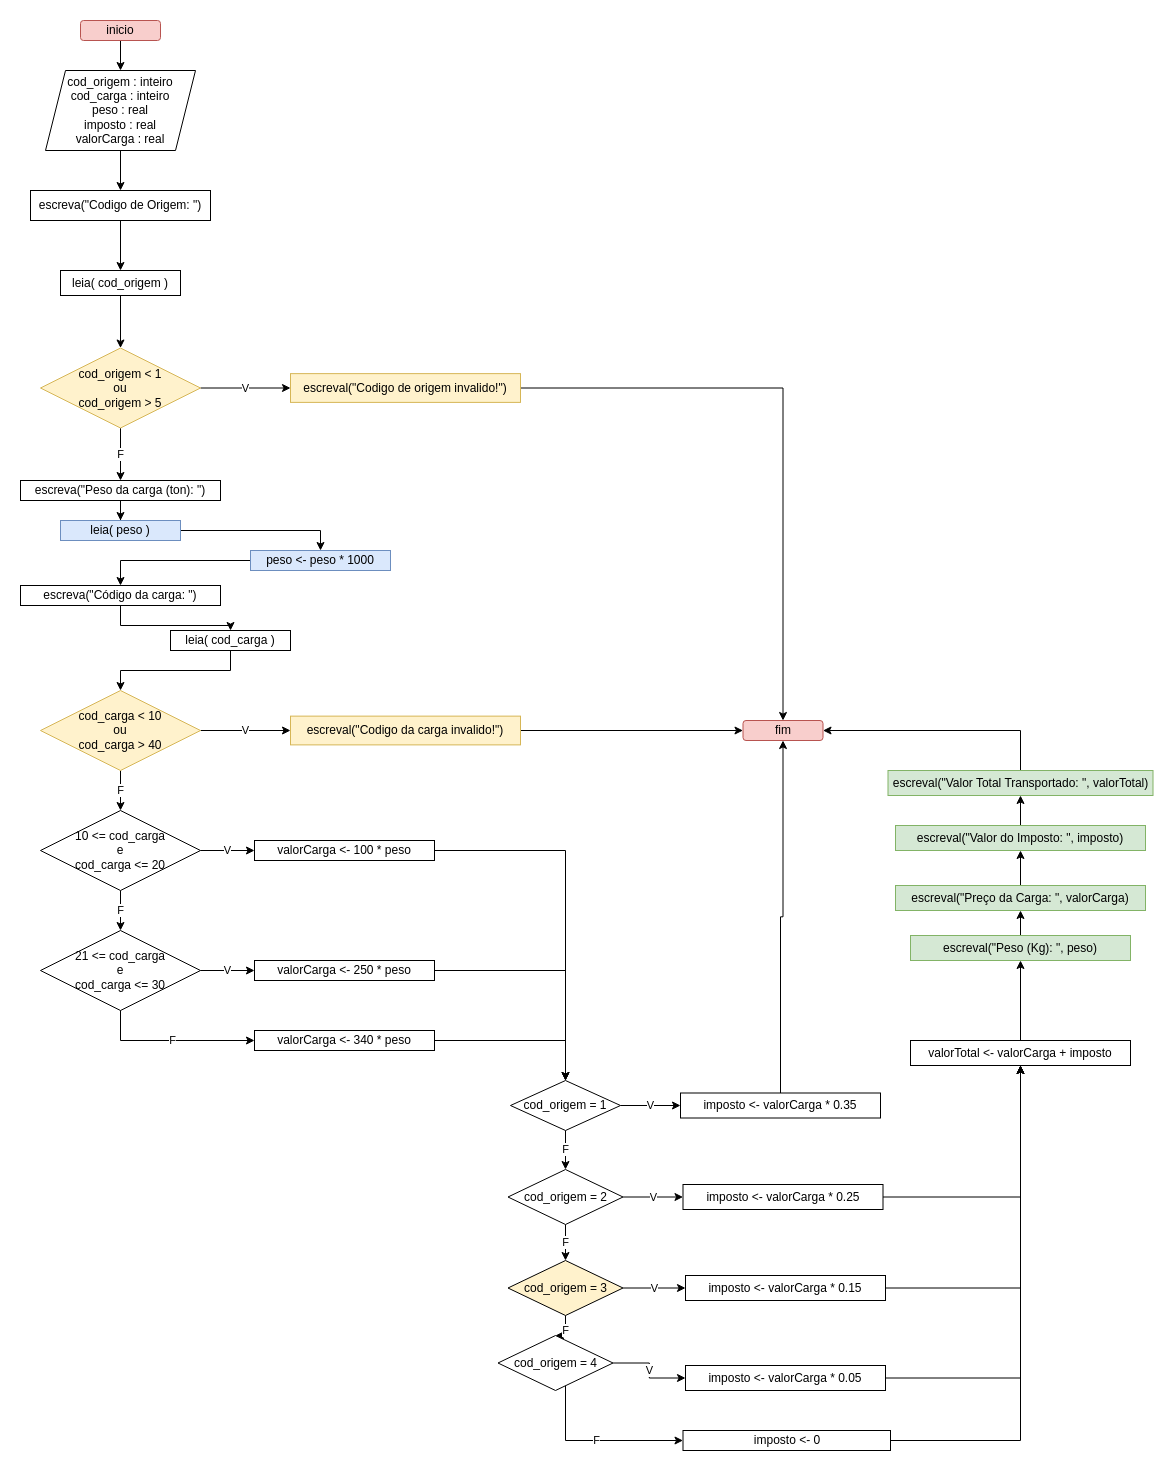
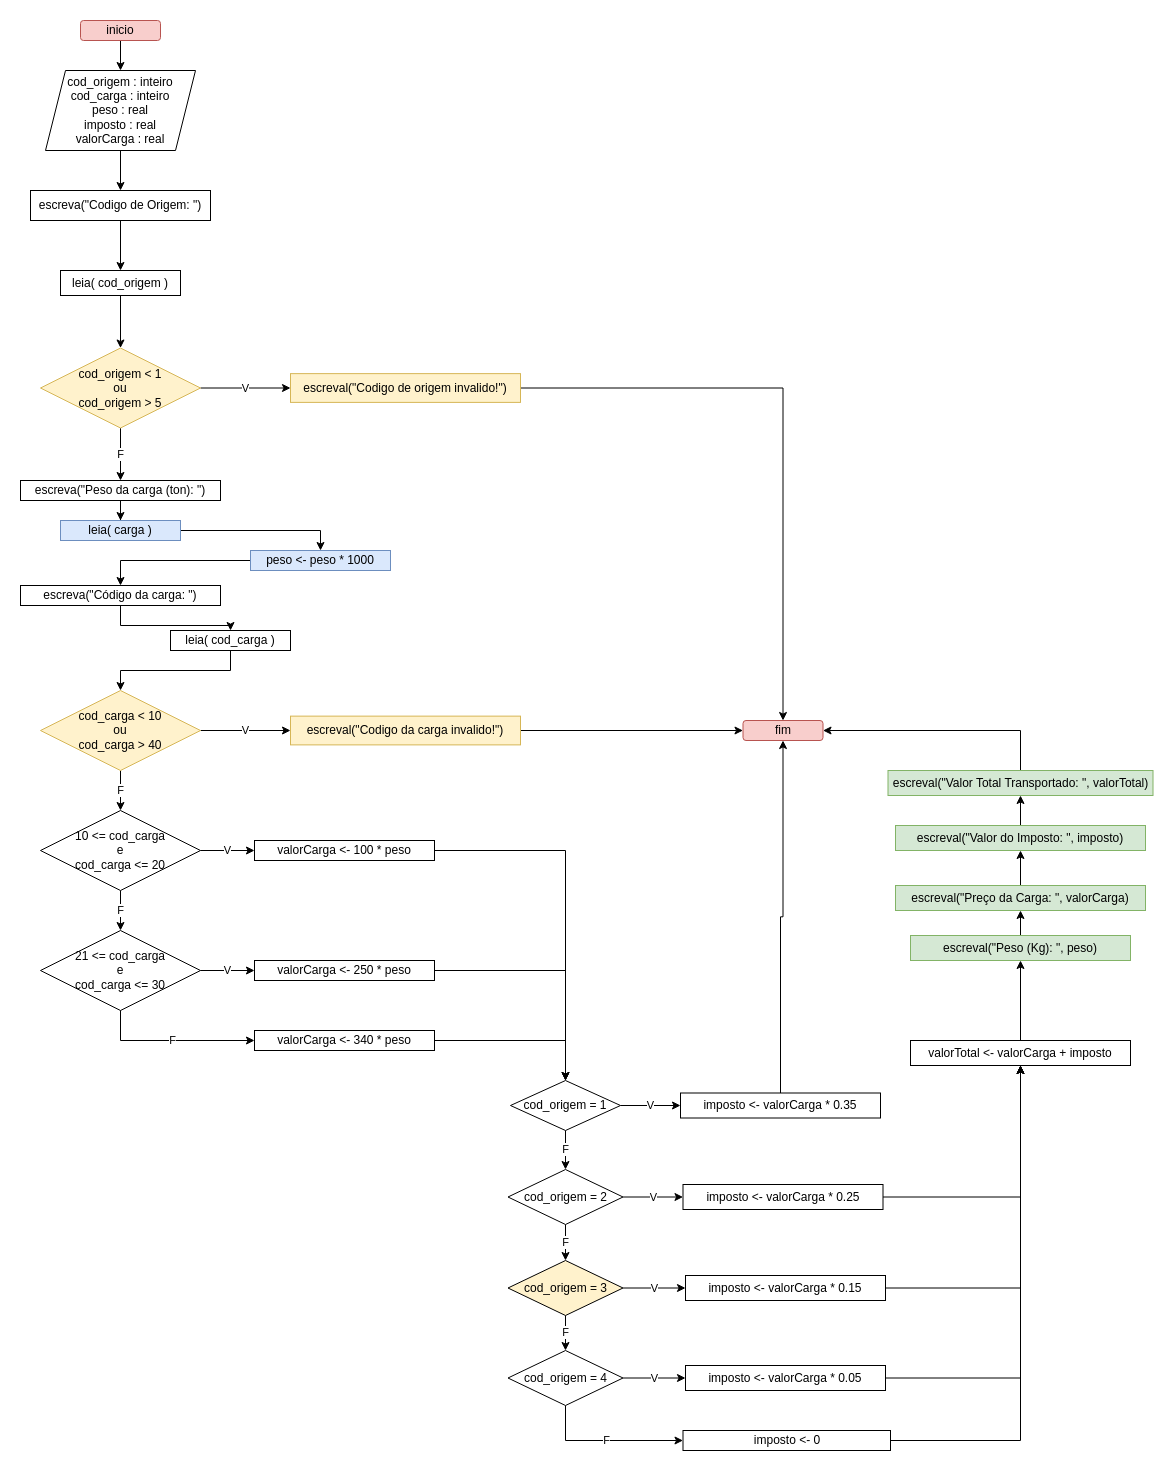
node "leia( peso )": label "leia( peso )" -> "leia( carga )"
node "cod_origem = 4": moved (556, 1363) -> (566, 1378)
